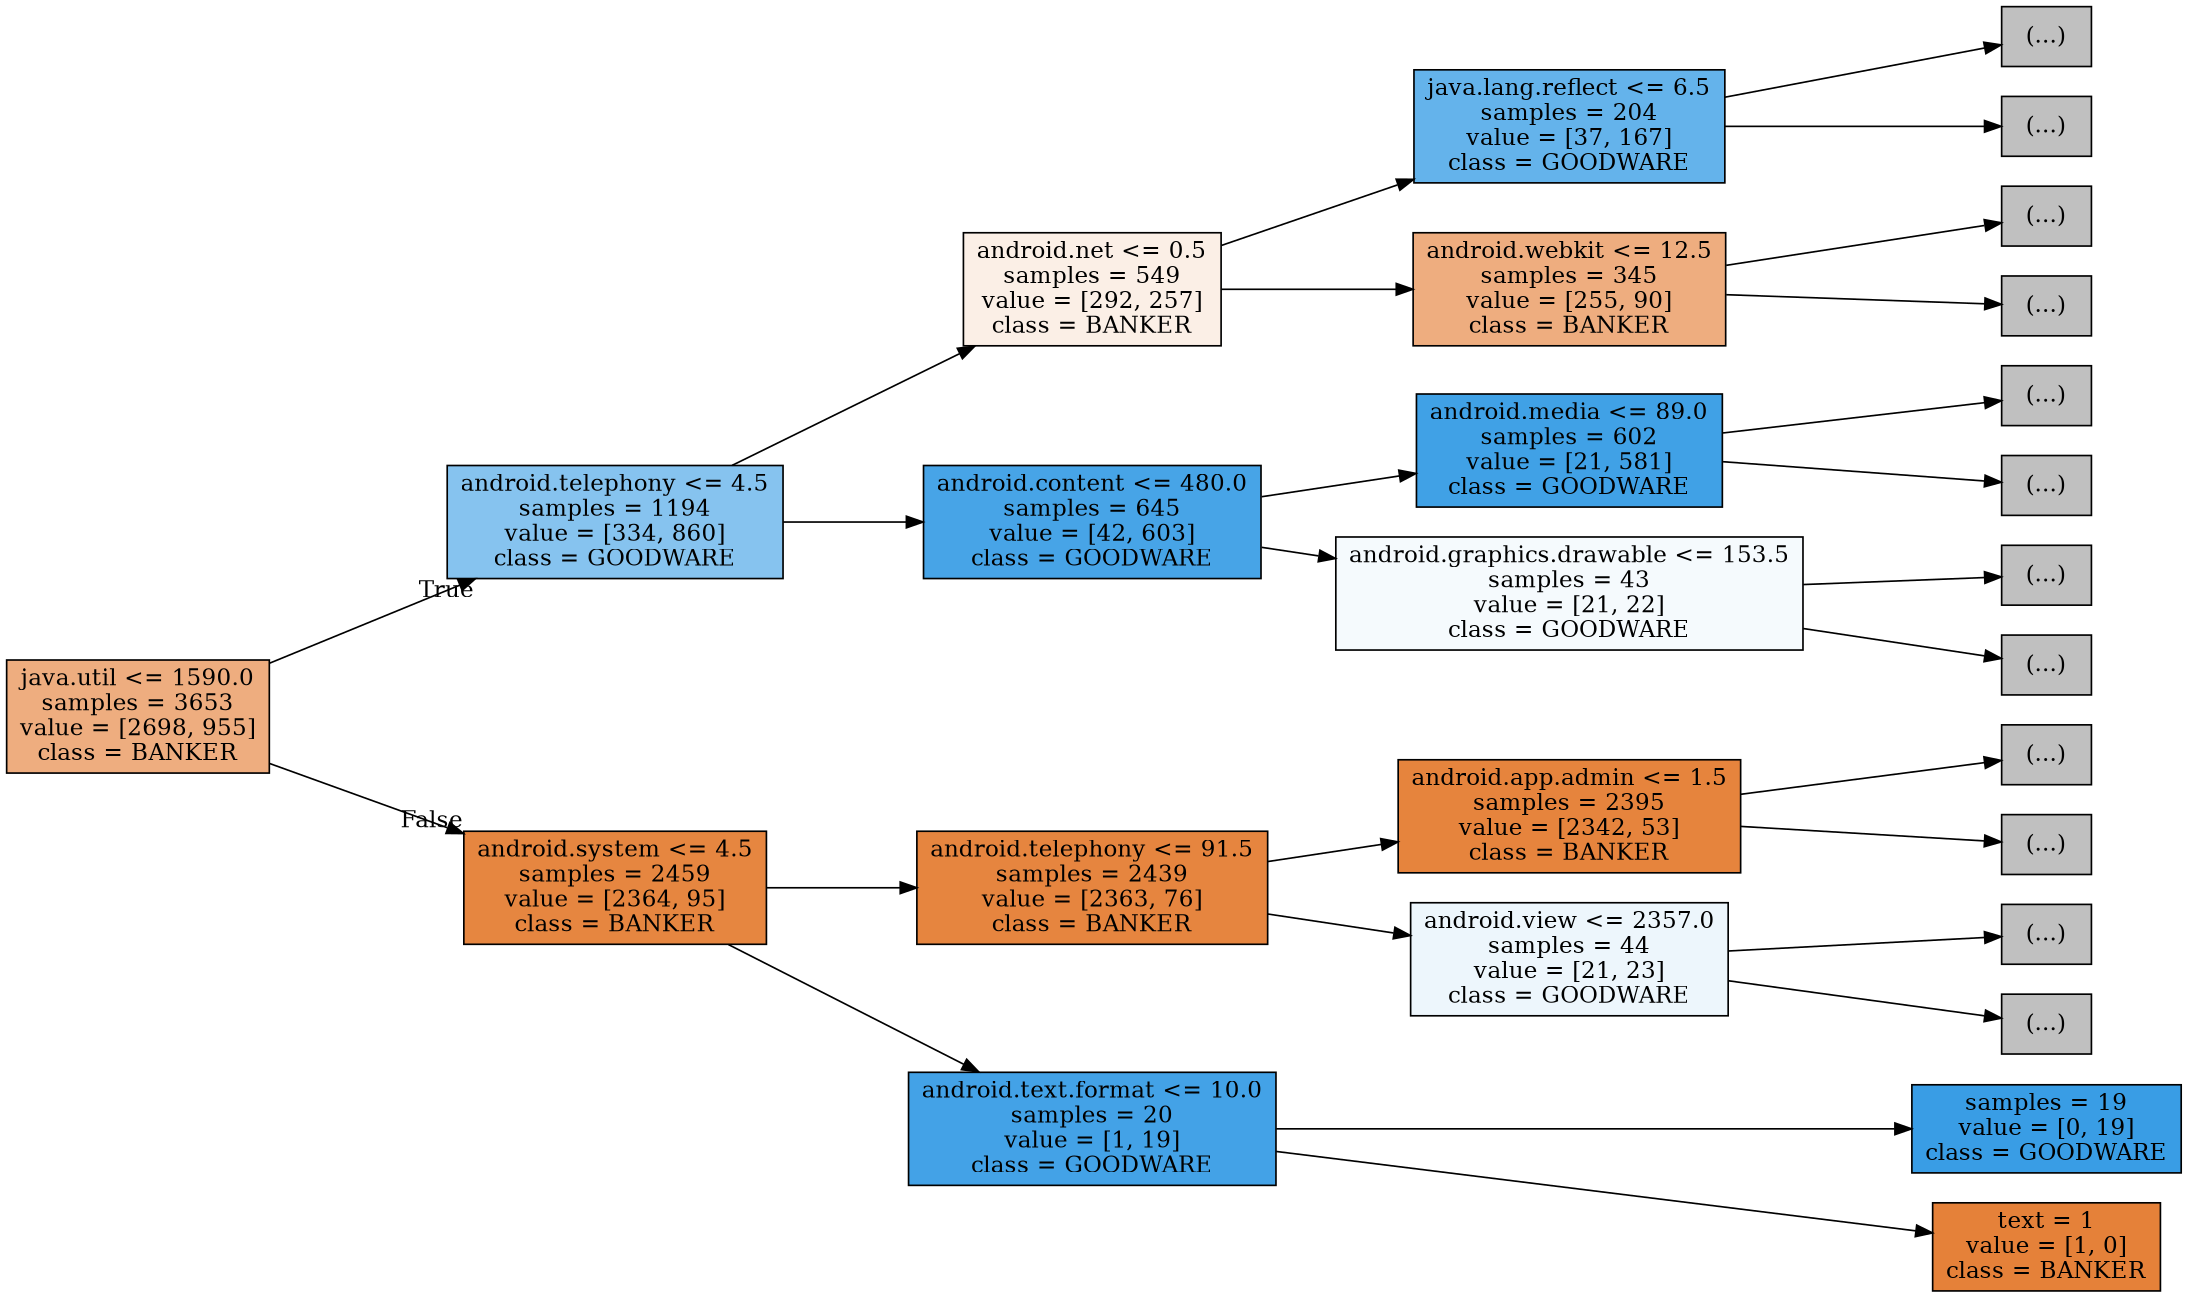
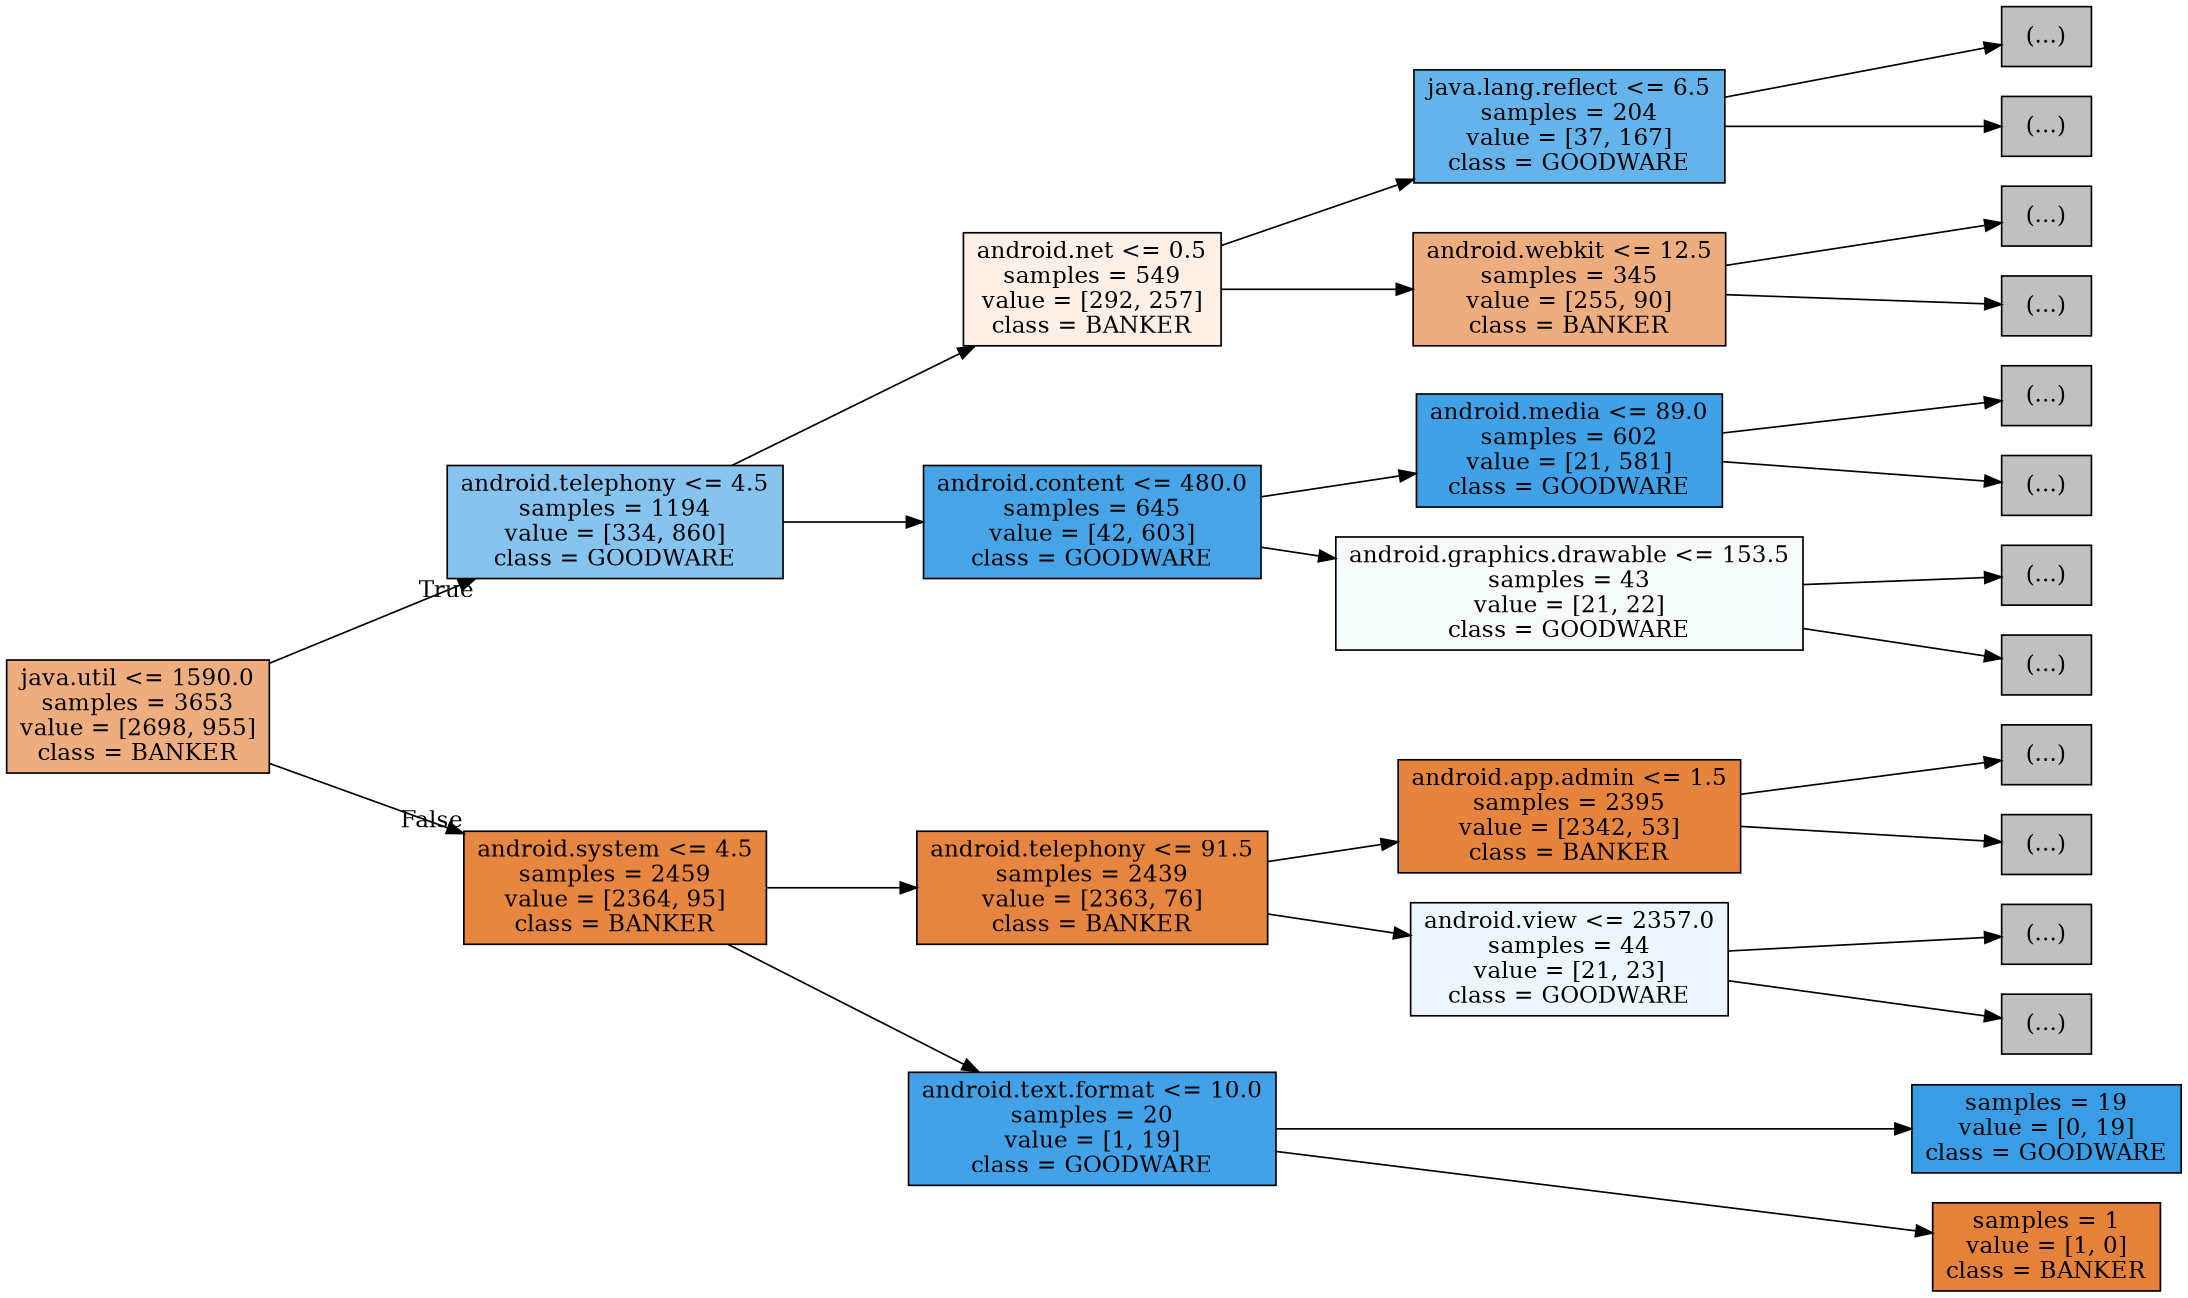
node "text = 1 value = [1, 0] class = BANKER": label "text = 1 value = [1, 0] class = BANKER" -> "samples = 1 value = [1, 0] class = BANKER"
